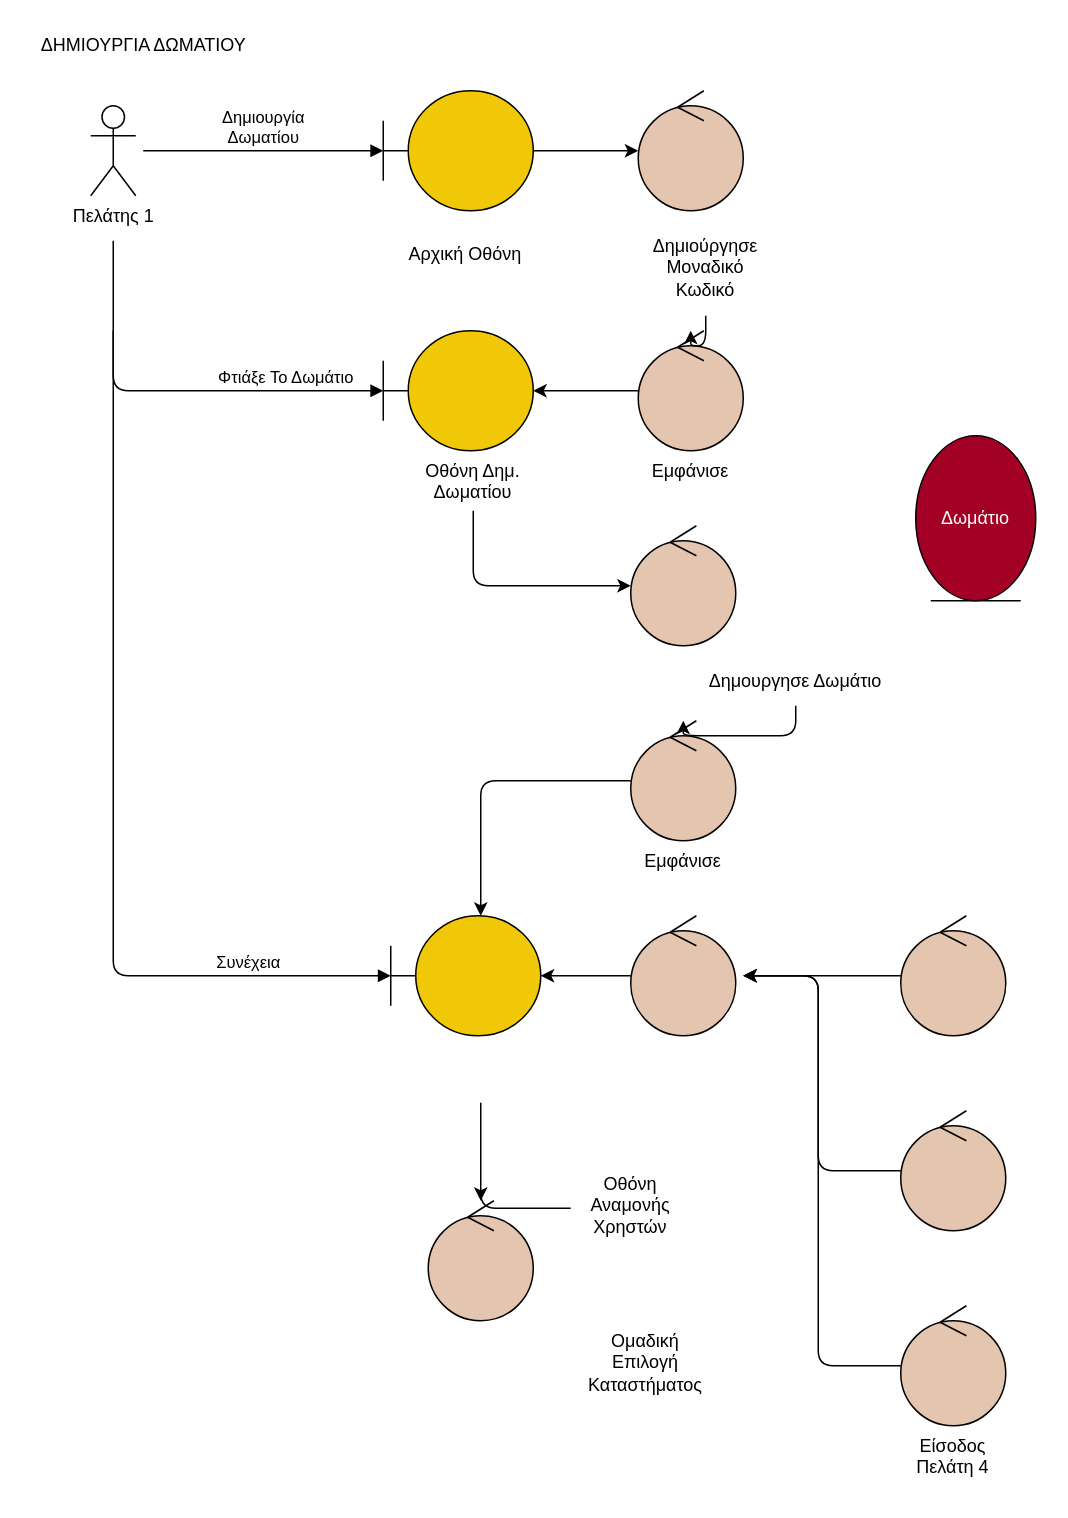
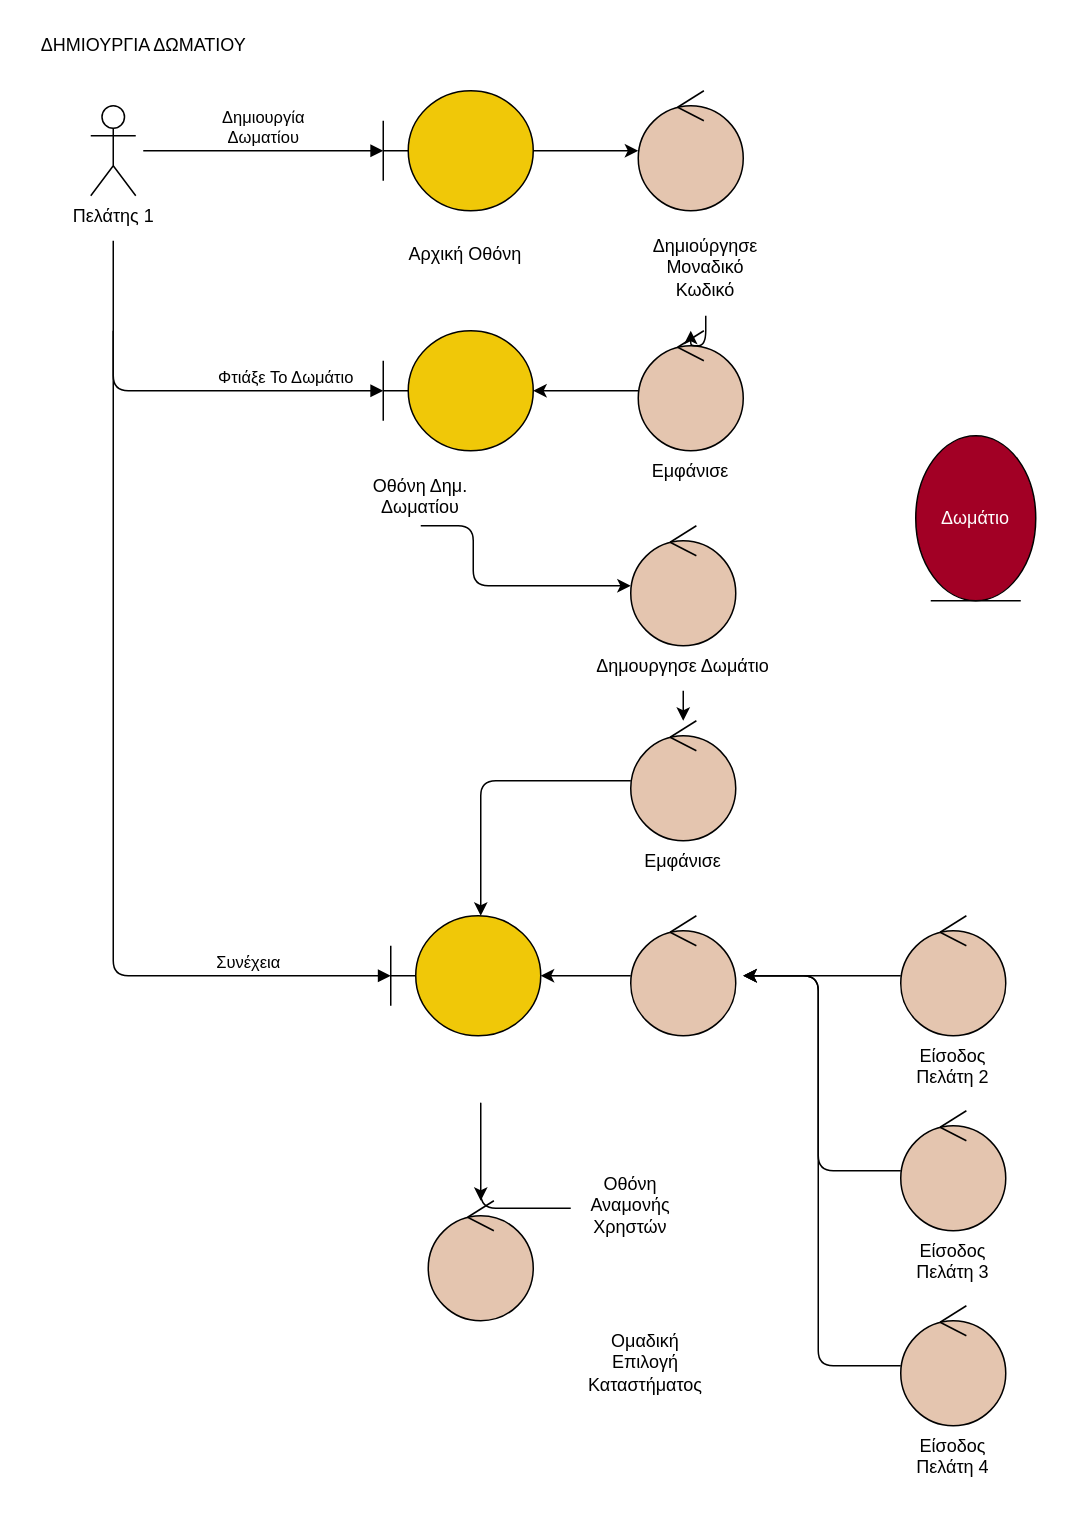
node "Οθόνη Δημ.Δωματίου": moved (473, 481) -> (421, 496)
node "Δημουργησε Δωμάτιο": moved (796, 683) -> (683, 668)
node "ΕίσοδοςΠελάτη 2": added
node "ΕίσοδοςΠελάτη 3": added
